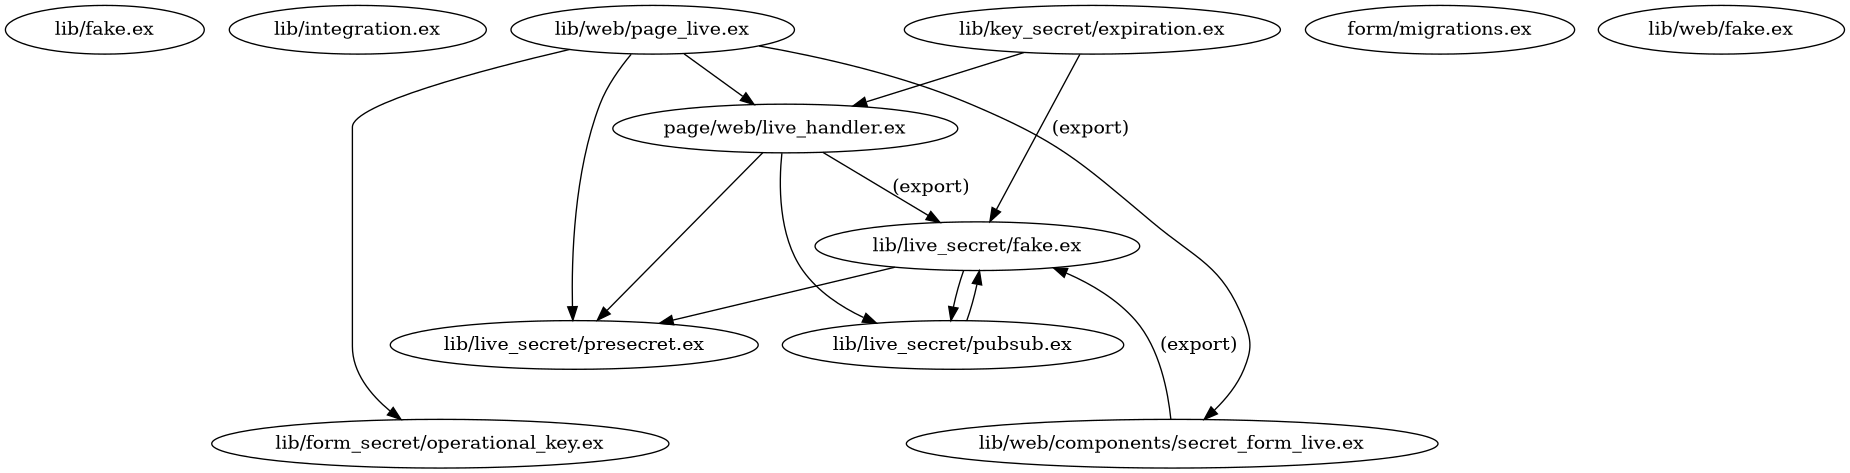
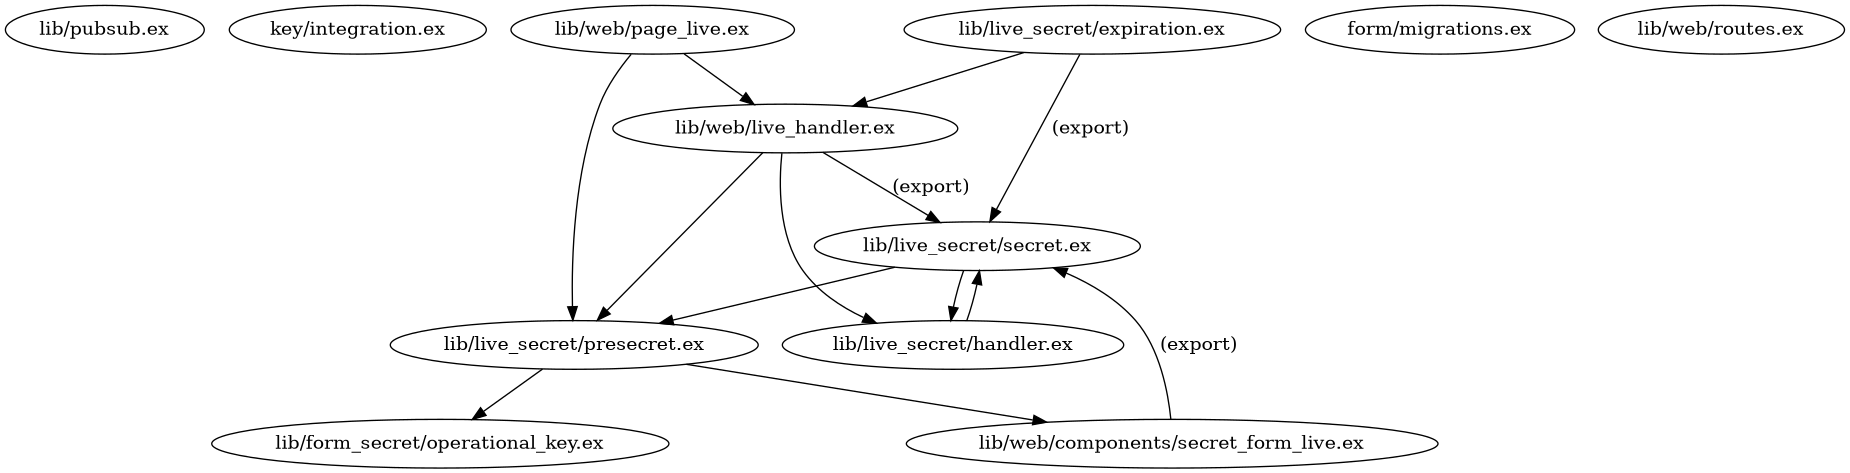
node "lib/fake.ex": label "lib/fake.ex" -> "lib/pubsub.ex"
node "lib/integration.ex": label "lib/integration.ex" -> "key/integration.ex"
node "lib/key_secret/expiration.ex": label "lib/key_secret/expiration.ex" -> "lib/live_secret/expiration.ex"
node "lib/web/fake.ex": label "lib/web/fake.ex" -> "lib/web/routes.ex"
node "page/web/live_handler.ex": label "page/web/live_handler.ex" -> "lib/web/live_handler.ex"
edge "lib/web/page_live.ex" -> "lib/form_secret/operational_key.ex": now "lib/live_secret/presecret.ex" -> "lib/form_secret/operational_key.ex"
edge "lib/web/page_live.ex" -> "lib/web/components/secret_form_live.ex": now "lib/live_secret/presecret.ex" -> "lib/web/components/secret_form_live.ex"
node "lib/live_secret/fake.ex": label "lib/live_secret/fake.ex" -> "lib/live_secret/secret.ex"
node "lib/live_secret/pubsub.ex": label "lib/live_secret/pubsub.ex" -> "lib/live_secret/handler.ex"
